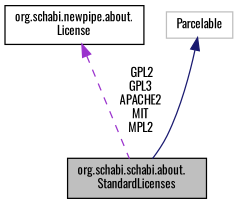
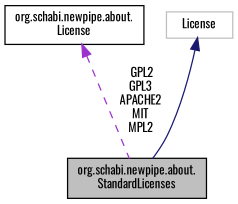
node "Parcelable": label "Parcelable" -> "License"
node "org.schabi.schabi.about. StandardLicenses": label "org.schabi.schabi.about. StandardLicenses" -> "org.schabi.newpipe.about. StandardLicenses"
